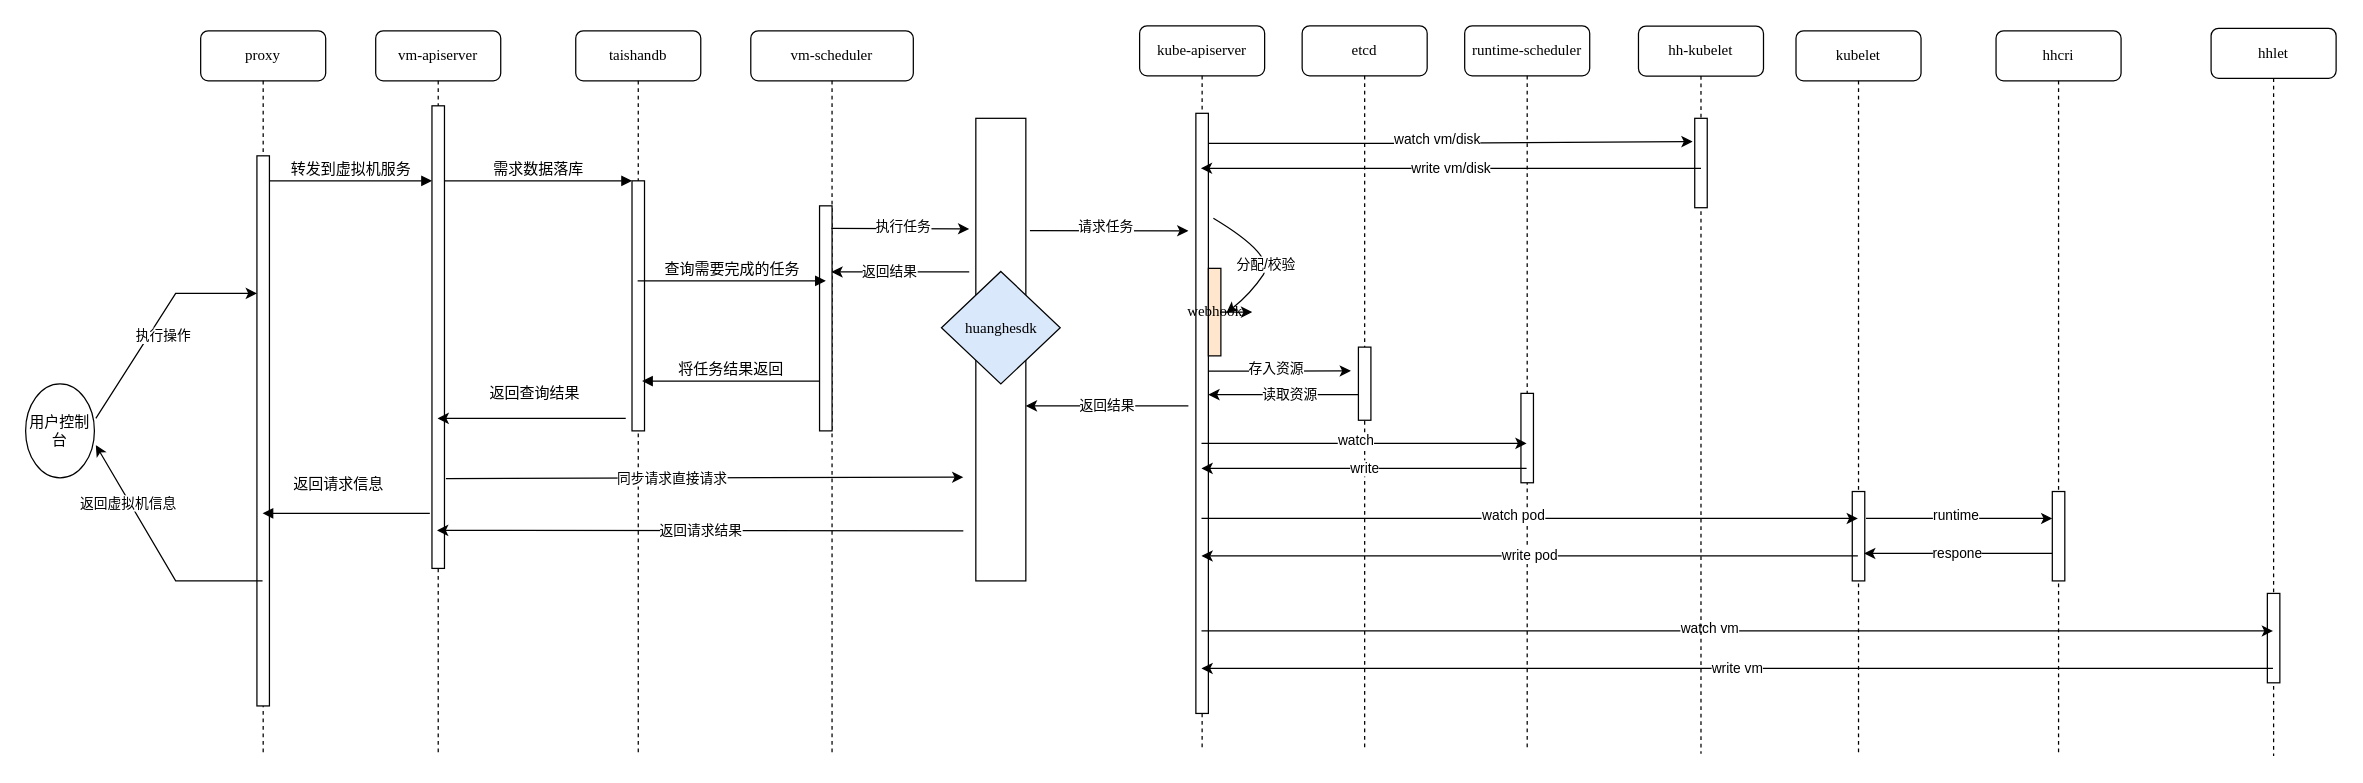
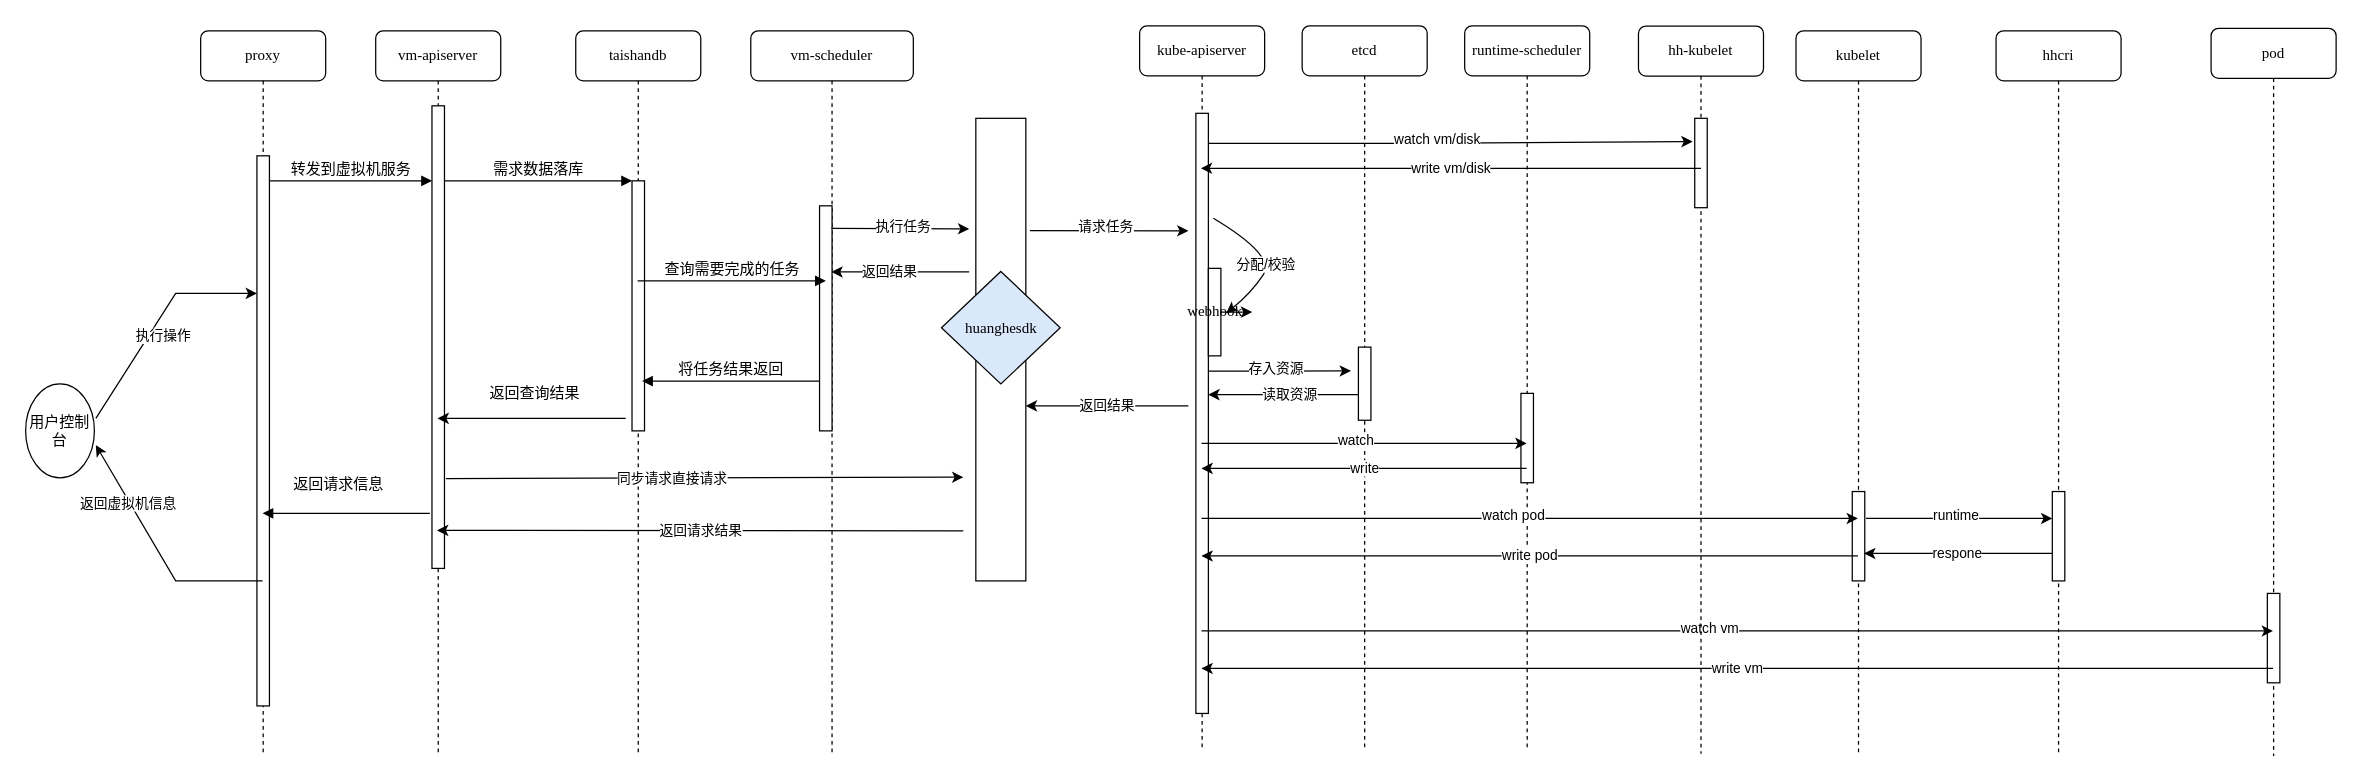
node "hhlet": label "hhlet" -> "pod"
node "webhook": fillcolor #ffe6cc -> #ffffff
